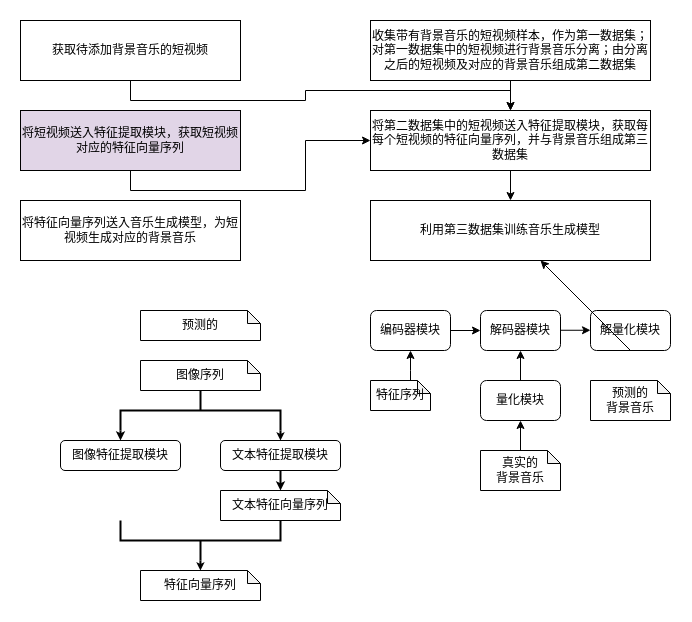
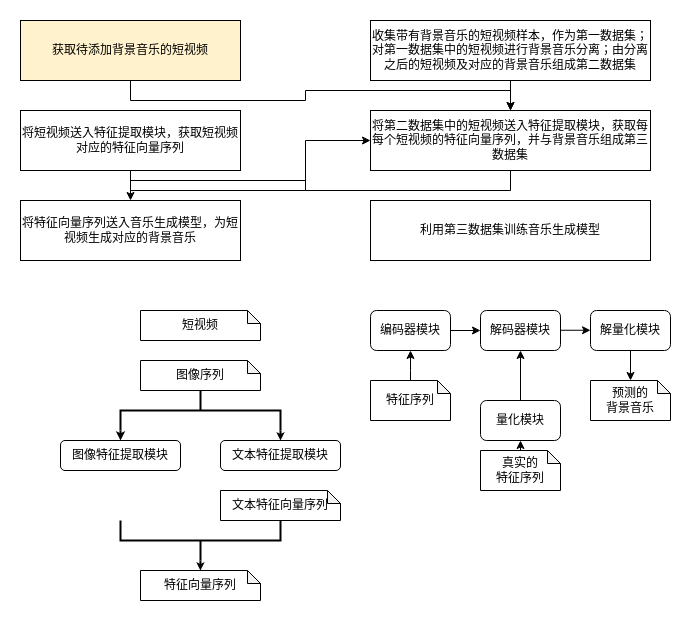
node "获取待添加背景音乐的短视频": fillcolor #ffffff -> #fff2cc
node "将短视频送入特征提取模块，获取短视频对应的特征向量序列": fillcolor #e1d5e7 -> #ffffff
edge "将第二数据集中的短视频送入特征提取模块，获取每每个短视频的特征向量序列，并与背景音乐组成第三数据集" -> "利用第三数据集训练音乐生成模型": now "将第二数据集中的短视频送入特征提取模块，获取每每个短视频的特征向量序列，并与背景音乐组成第三数据集" -> "将特征向量序列送入音乐生成模型，为短视频生成对应的背景音乐"
edge "解量化模块" -> "利用第三数据集训练音乐生成模型": now "解量化模块" -> "预测的 背景音乐"
node "预测的": label "预测的" -> "短视频"
node "特征序列": size 60x30 -> 80x40
node "量化模块": moved (521, 401) -> (521, 421)
node "真实的 背景音乐": label "真实的 背景音乐" -> "真实的 特征序列"
edge "文本特征提取模块" -> "文本特征向量序列": removed
